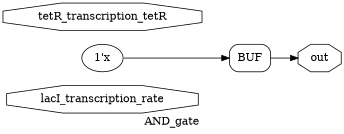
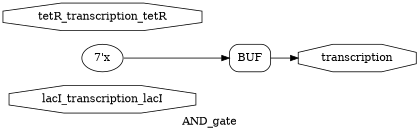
node "1'x": label "1'x" -> "7'x"
node "out": label "out" -> "transcription"
node "lacI_transcription_rate": label "lacI_transcription_rate" -> "lacI_transcription_lacI"
